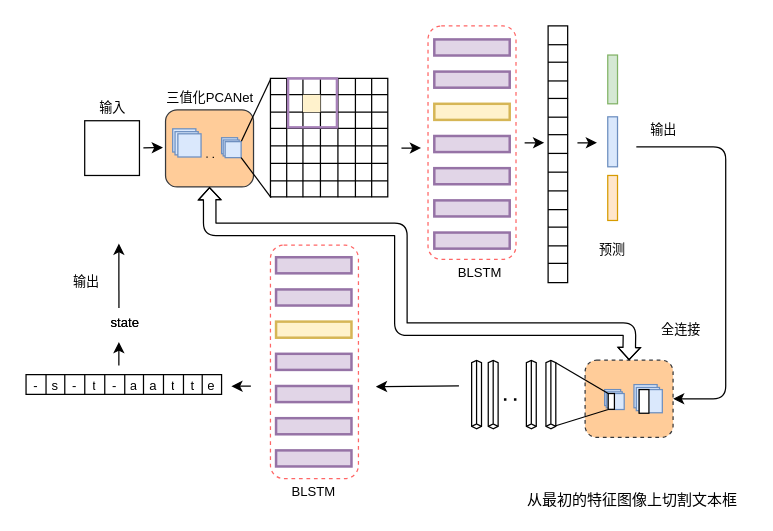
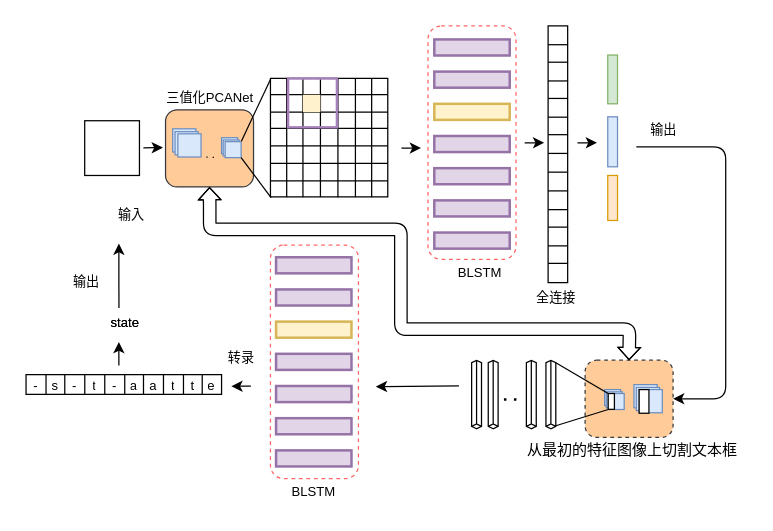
node "输入": moved (112, 108) -> (130, 215)
node "预测": removed
node "全连接": moved (681, 330) -> (556, 299)
node "转录": added
node "从最初的特征图像上切割文本框": moved (632, 500) -> (632, 450)
